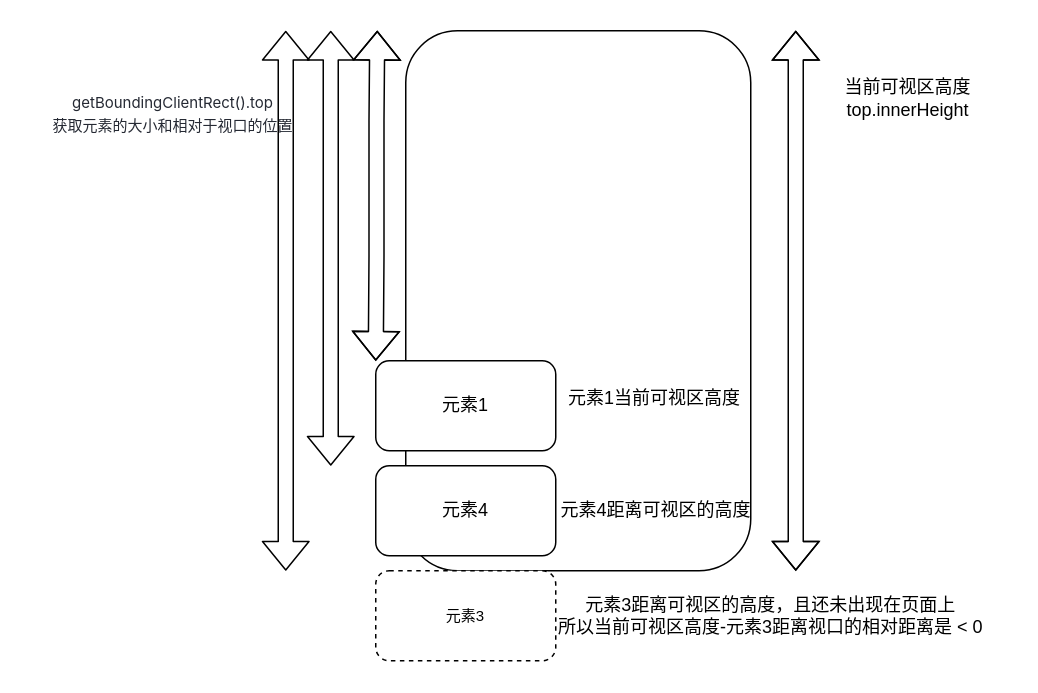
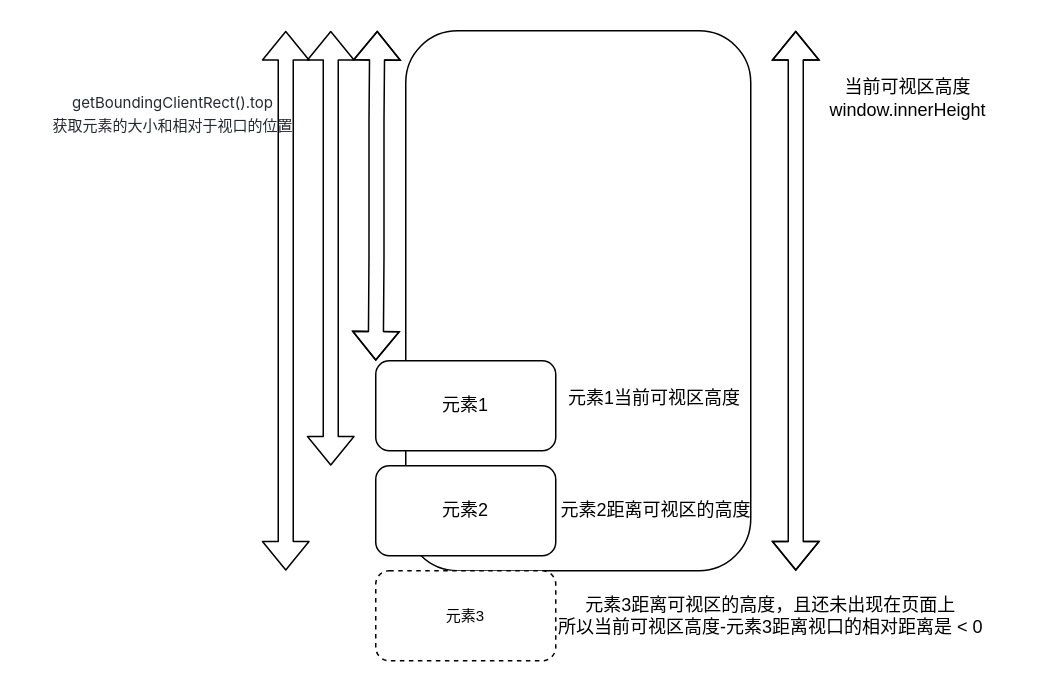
node "当前可视区高度 top.innerHeight": label "当前可视区高度 top.innerHeight" -> "当前可视区高度 window.innerHeight"
node "元素4": label "元素4" -> "元素2"
node "元素4距离可视区的高度": label "元素4距离可视区的高度" -> "元素2距离可视区的高度"
